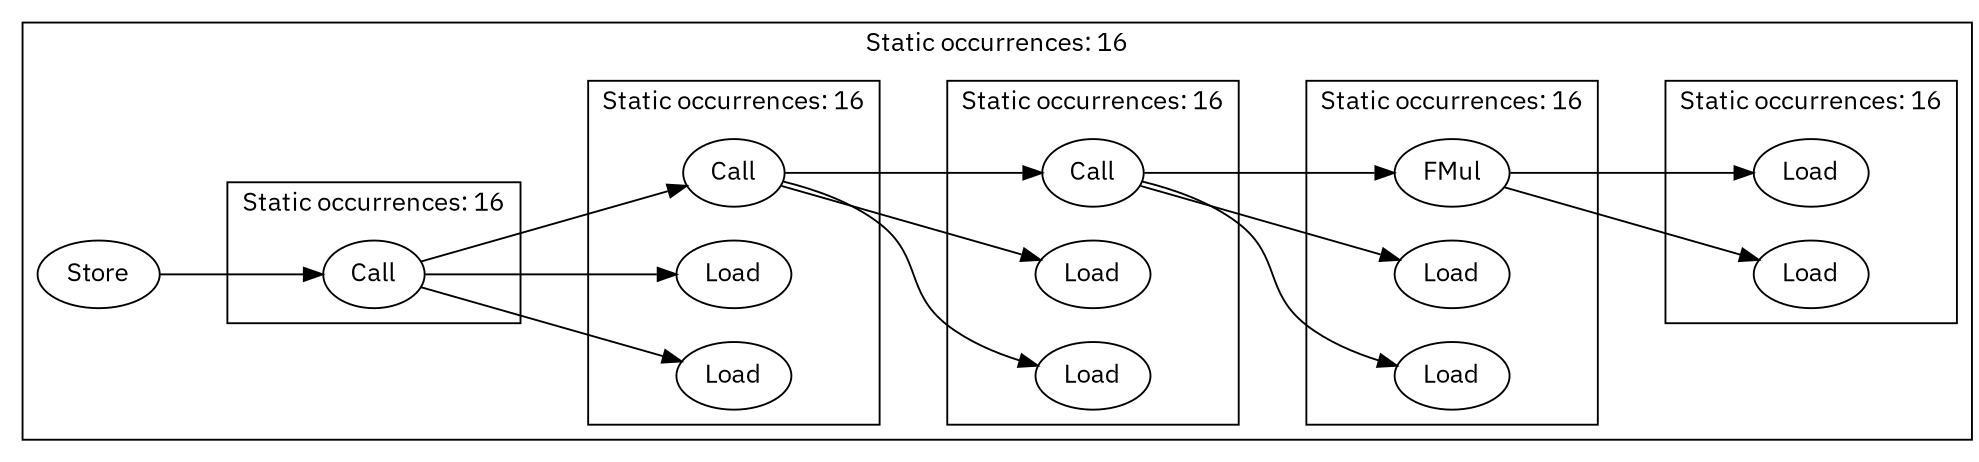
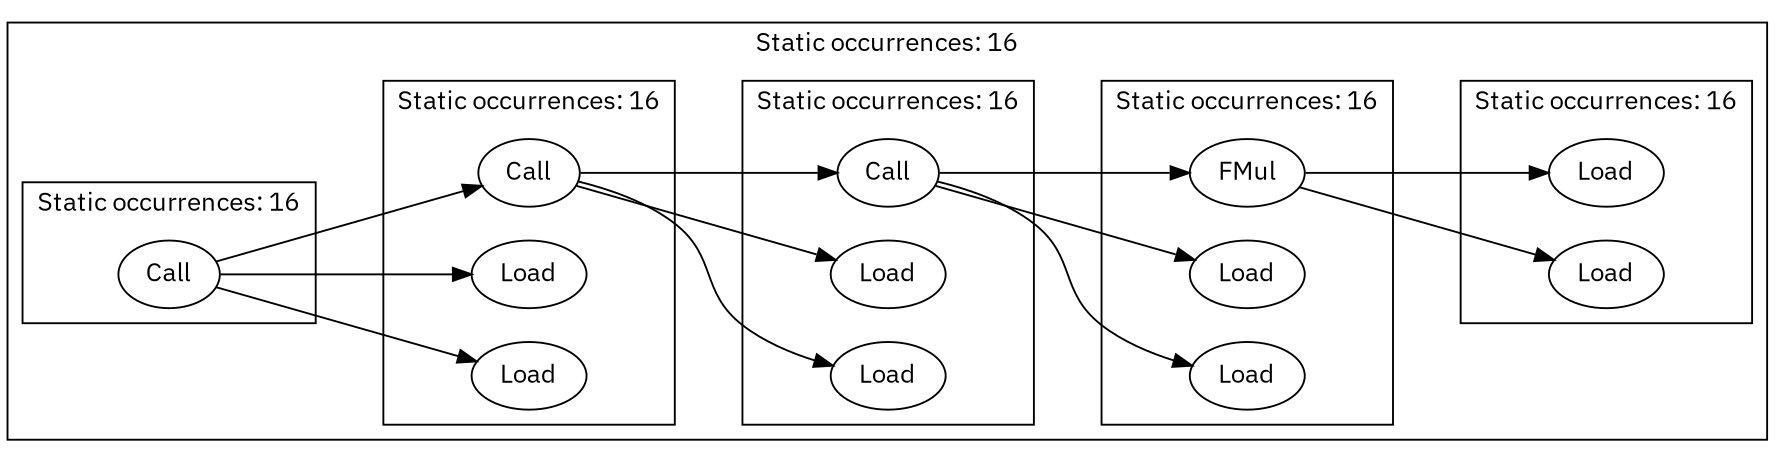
node "Store": removed
